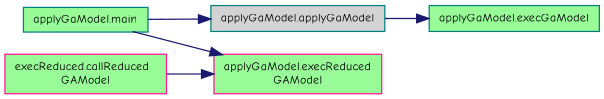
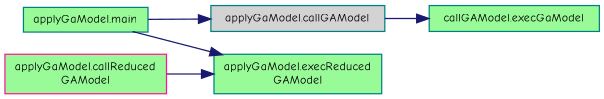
node "applyGaModel.applyGaModel": label "applyGaModel.applyGaModel" -> "applyGaModel.callGAModel"
node "applyGaModel.execGaModel": label "applyGaModel.execGaModel" -> "callGAModel.execGaModel"
node "execReduced.callReduced GAModel": label "execReduced.callReduced GAModel" -> "applyGaModel.callReduced GAModel"
node "applyGaModel.execReduced GAModel": color deeppink -> teal
